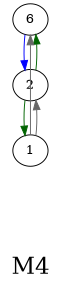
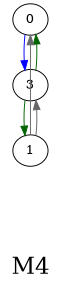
node "6": label "6" -> "0"
node "2": label "2" -> "3"
